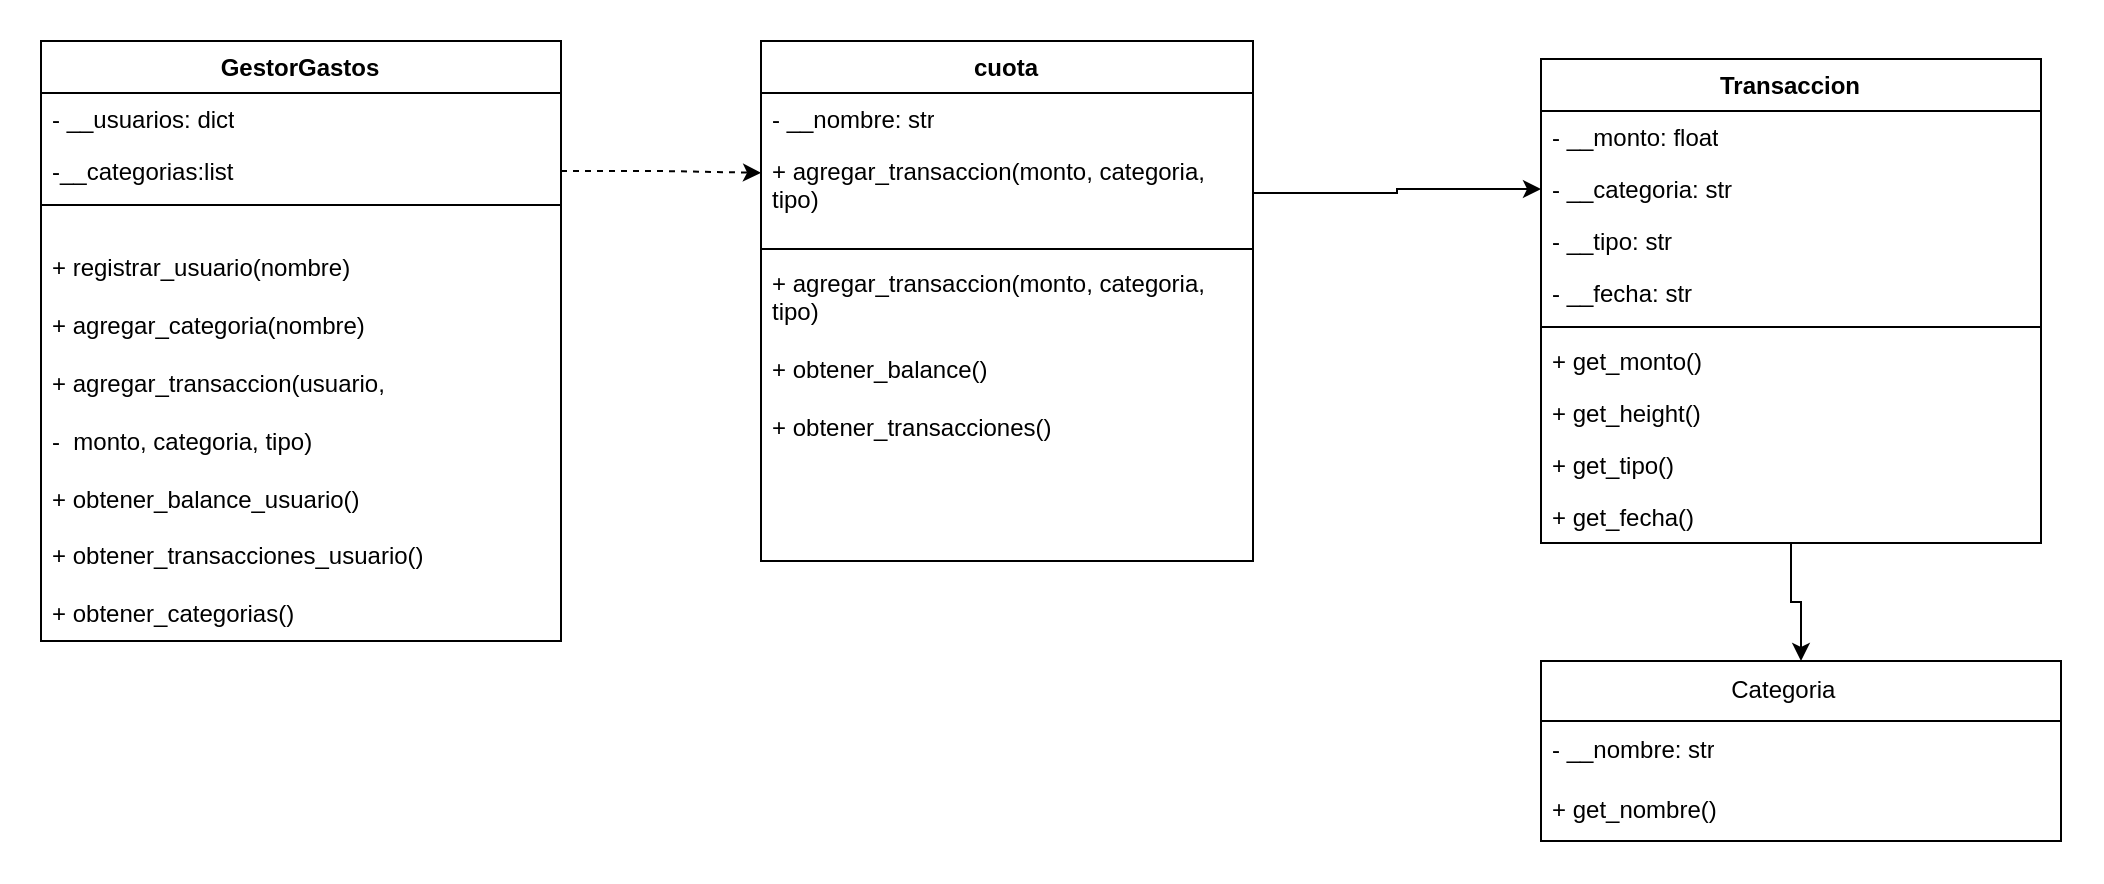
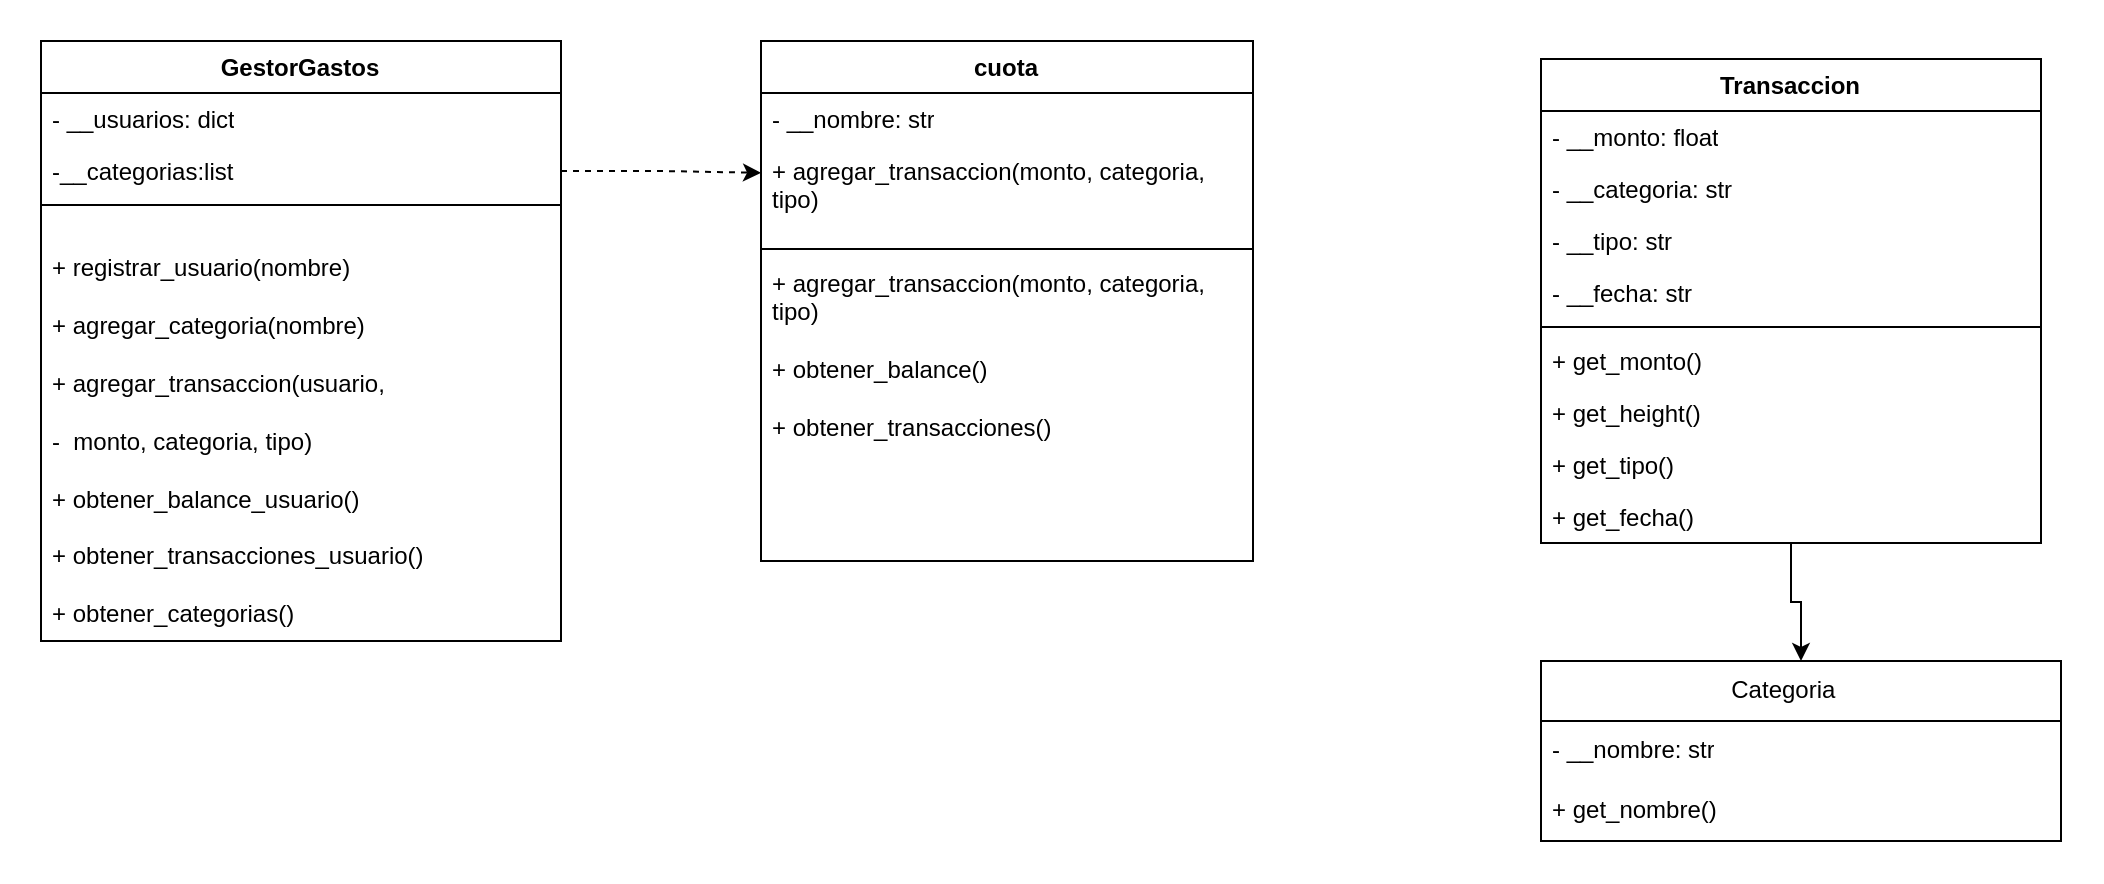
edge "+ agregar_transaccion(monto, categoria, tipo)" -> "- __categoria: str": removed
